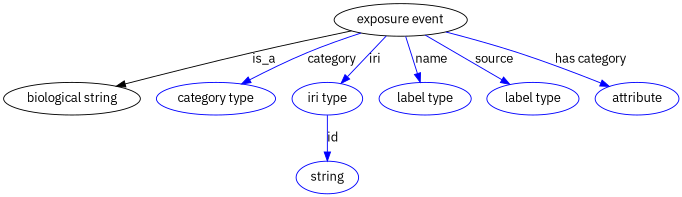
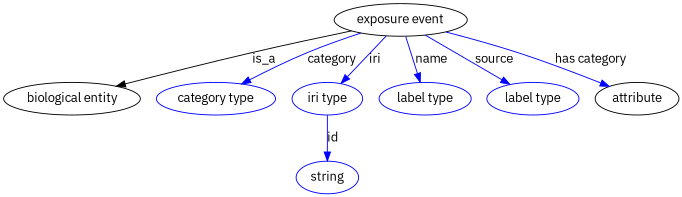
node "biological string": label "biological string" -> "biological entity"
node "attribute": color blue -> black
